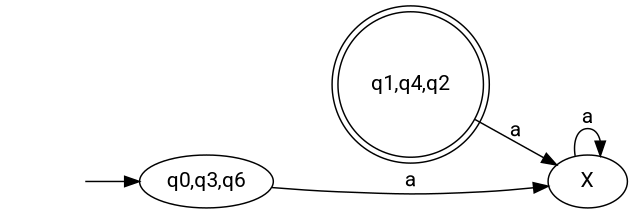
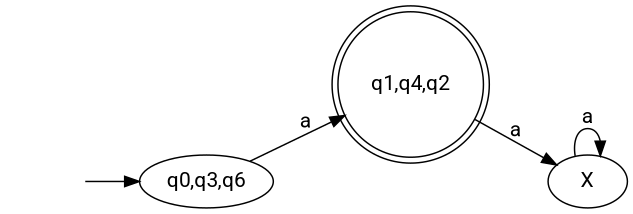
edge "q0,q3,q6" -> "X": now "q0,q3,q6" -> "q1,q4,q2"
